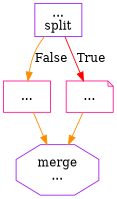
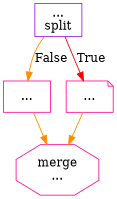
node "merge ...": color purple -> deeppink
